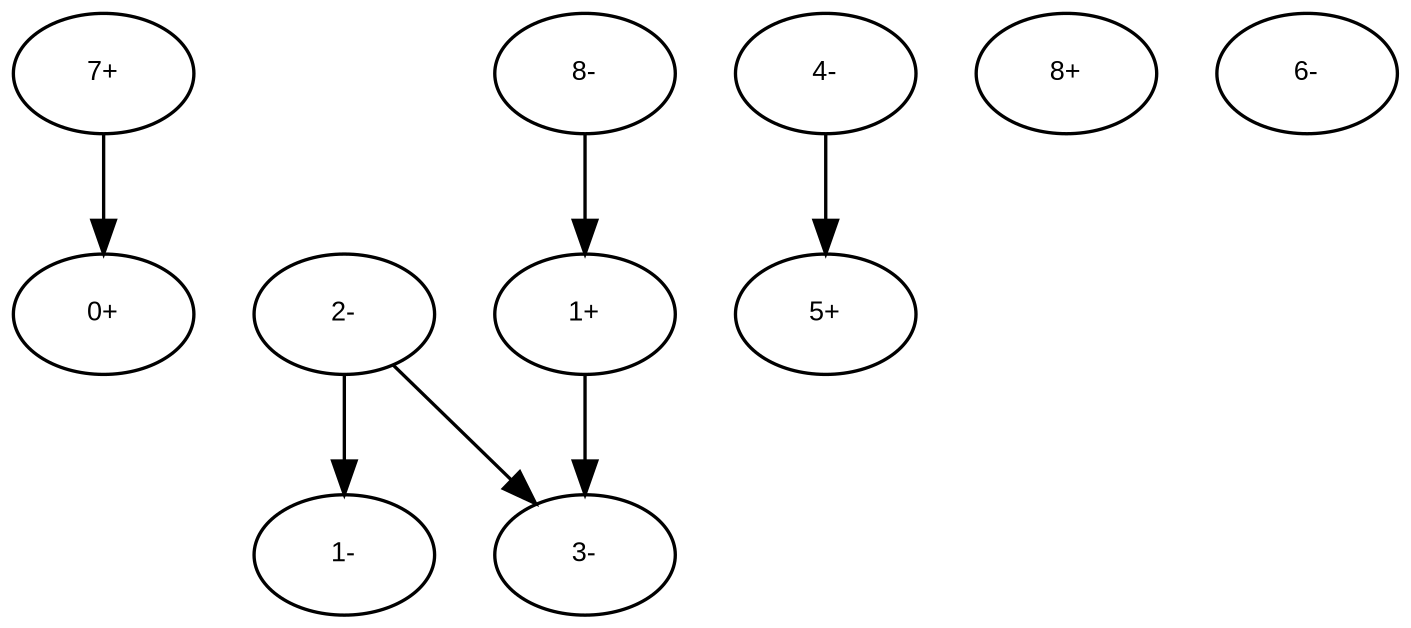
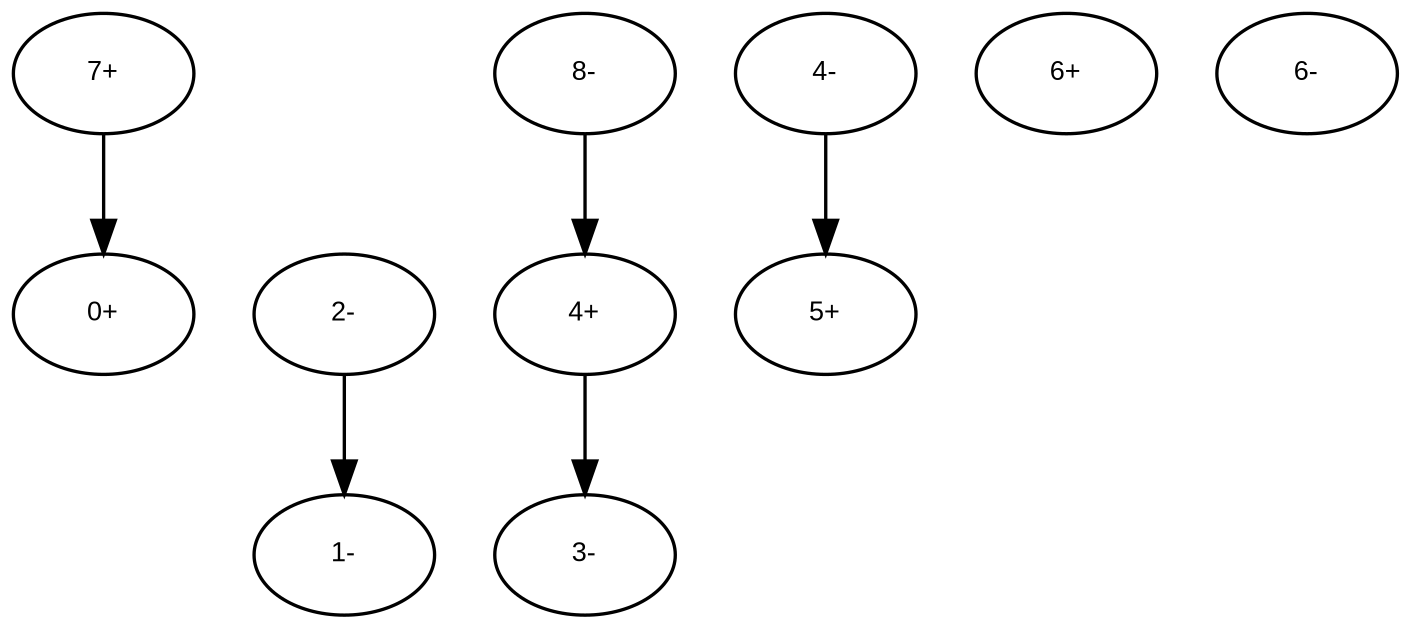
node "8+": label "8+" -> "6+"
node "1+": label "1+" -> "4+"
edge "2-" -> "3-": removed
